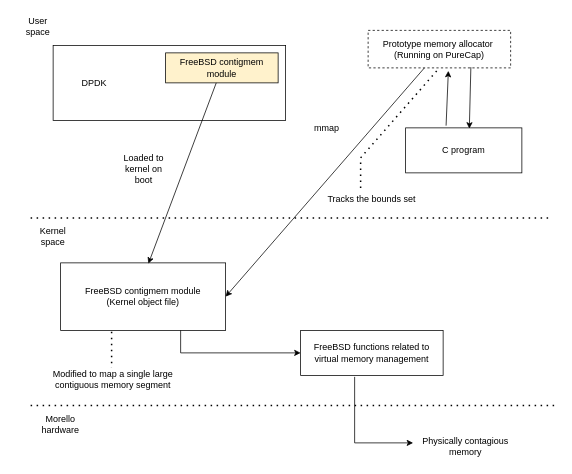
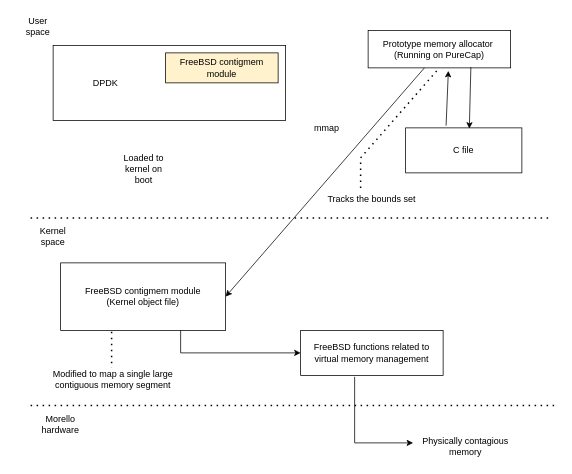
node "Prototype memory allocator (Running on PureCap)": style dashed -> solid
node "DPDK": moved (94, 83) -> (105, 83)
node "C program": label "C program" -> "C file"
edge "FreeBSD contigmem module" -> "FreeBSD contigmem module (Kernel object file)": removed
